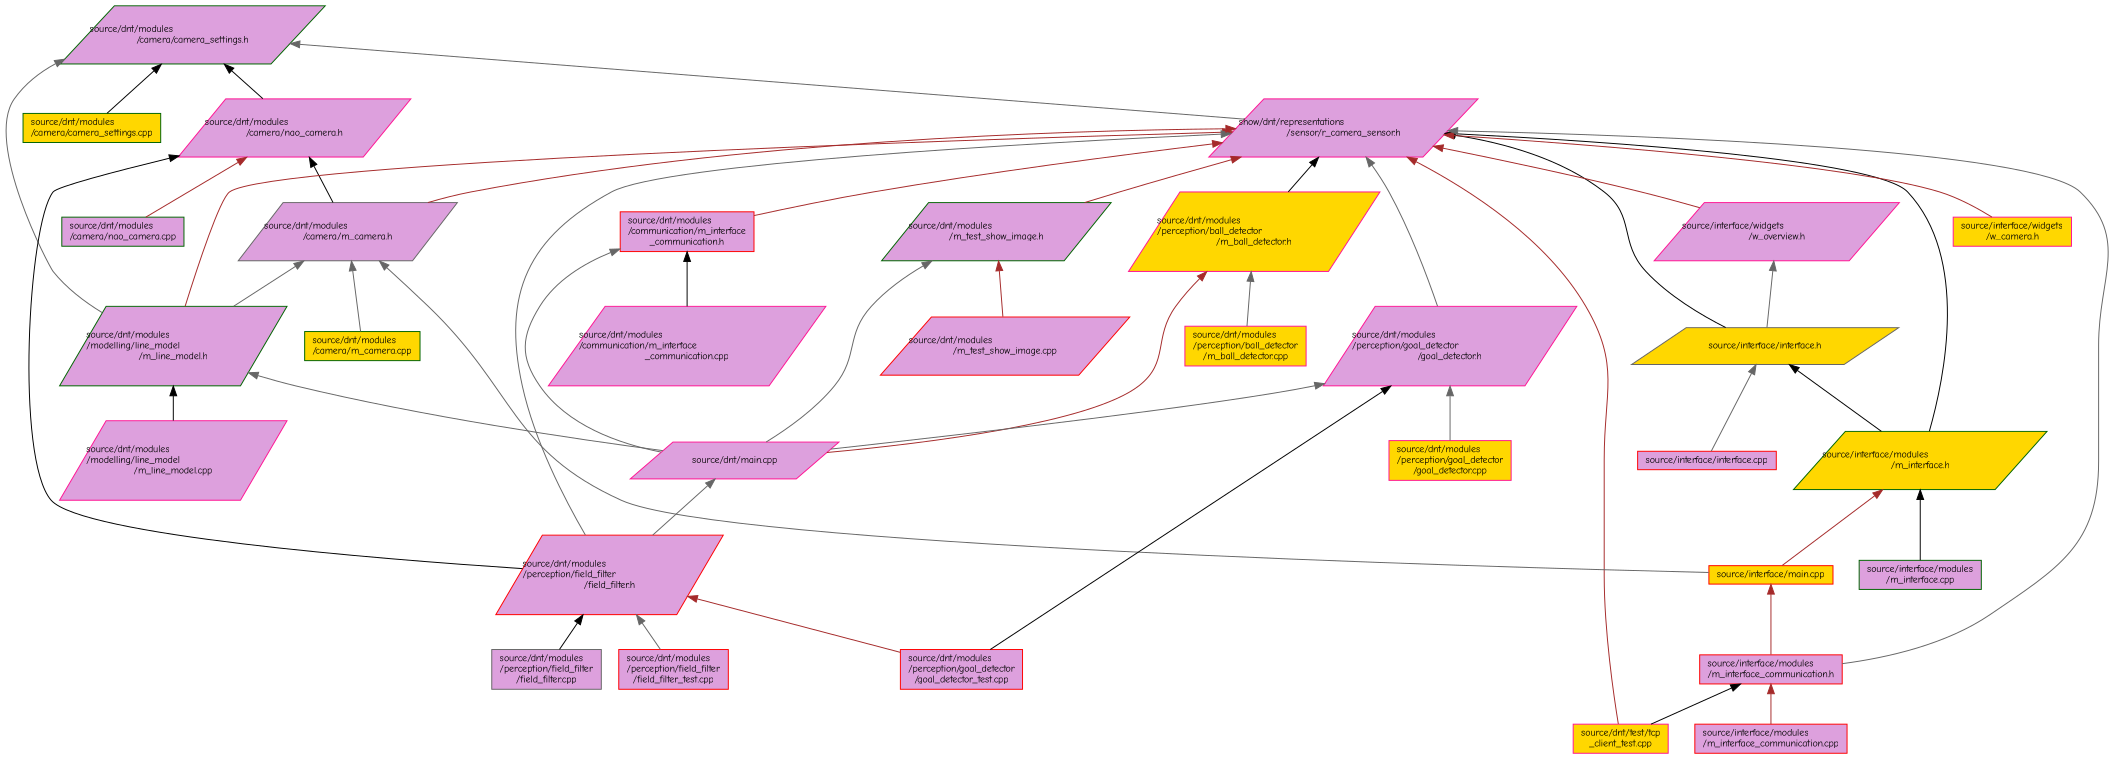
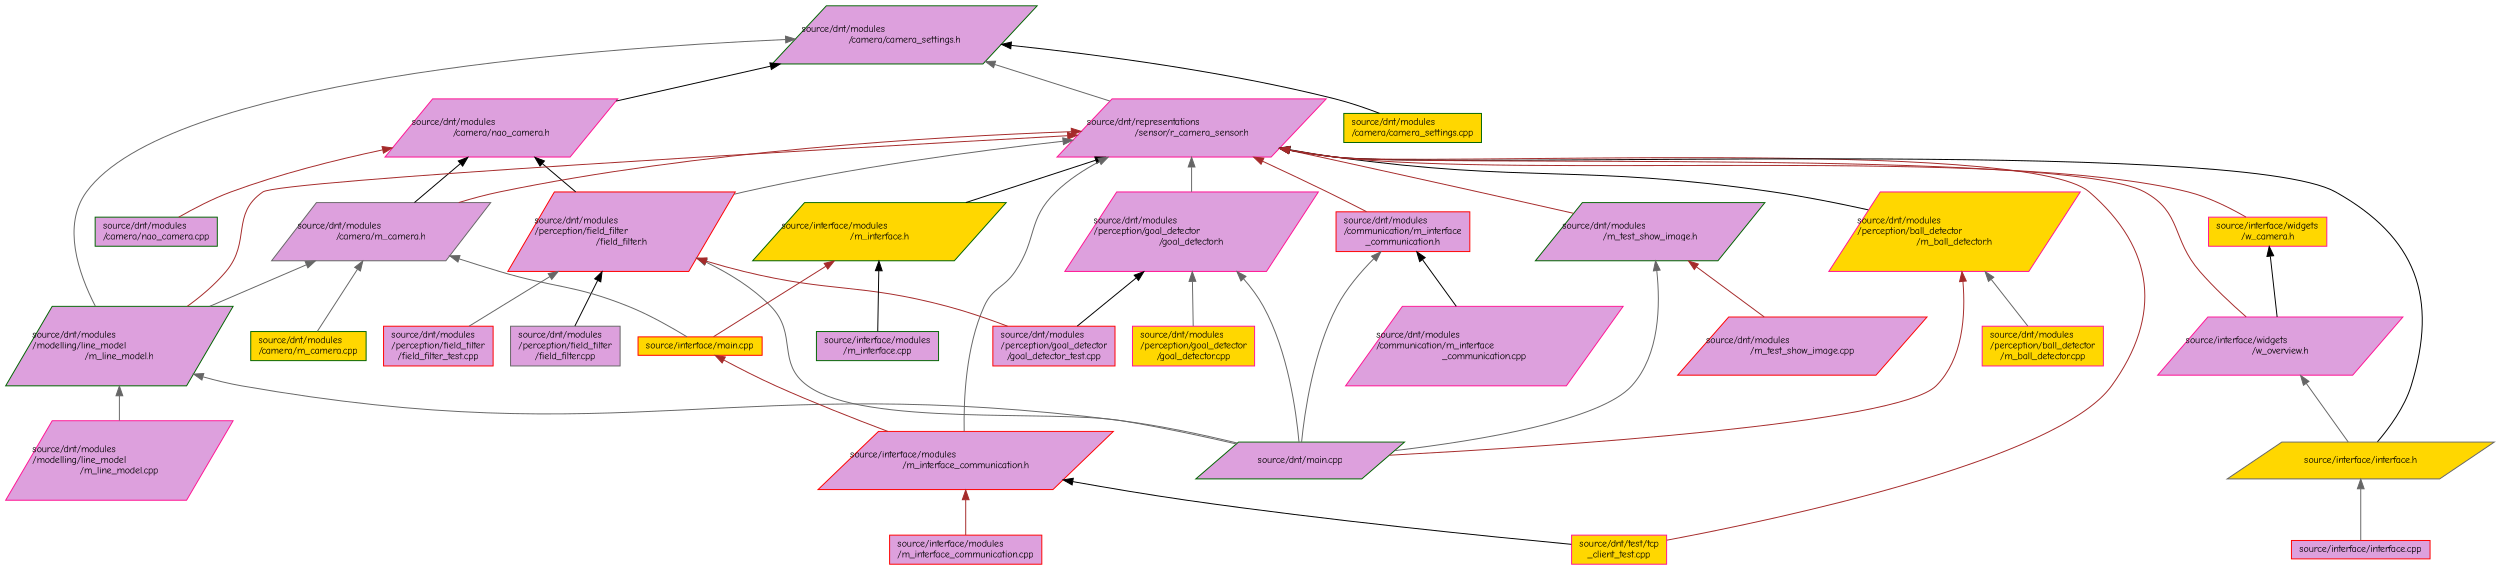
node "show/dnt/representations /sensor/r_camera_sensor.h": label "show/dnt/representations /sensor/r_camera_sensor.h" -> "source/dnt/representations /sensor/r_camera_sensor.h"
edge "source/interface/widgets /w_overview.h" -> "source/interface/widgets /w_camera.h": added
edge "source/interface/modules /m_interface.h" -> "source/interface/interface.h": removed
edge "source/dnt/modules /modelling/line_model /m_line_model.cpp" -> "source/dnt/modules /modelling/line_model /m_line_model.h": color black -> gray40
node "source/dnt/main.cpp": color deeppink -> darkgreen
edge "source/dnt/modules /perception/field_filter /field_filter.h" -> "source/dnt/main.cpp": reversed
node "source/interface/modules /m_interface_communication.h": shape box -> parallelogram
